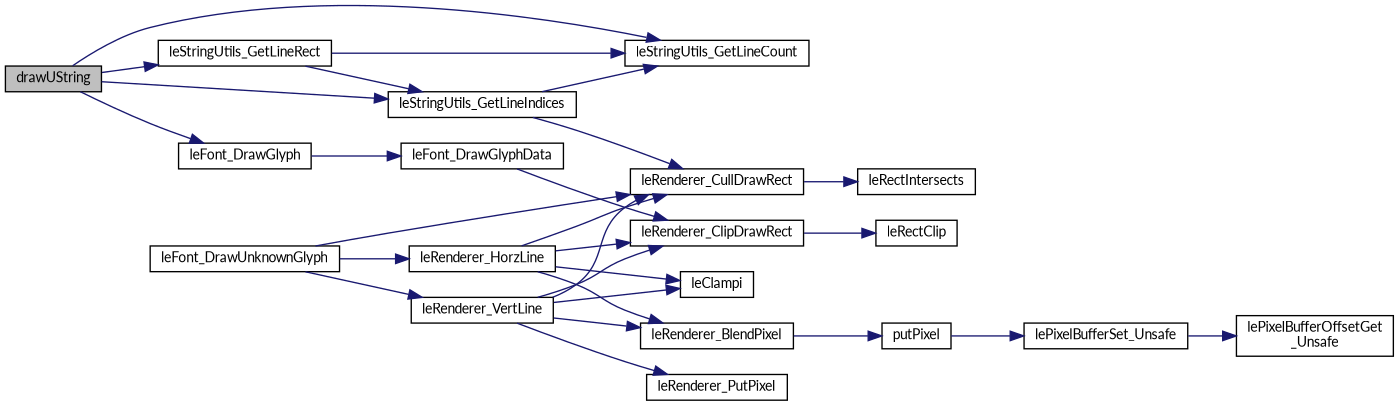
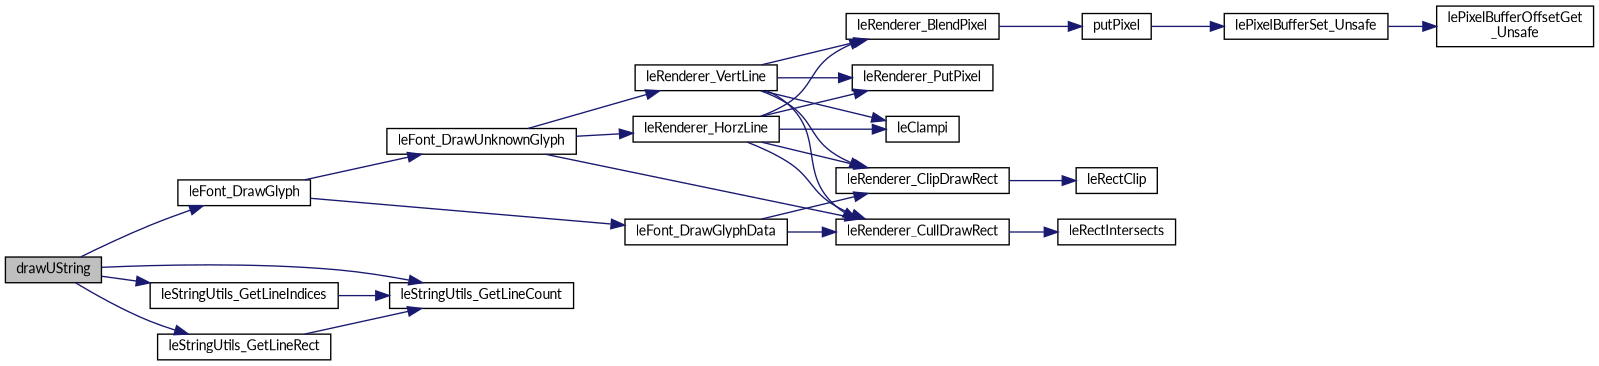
edge "leStringUtils_GetLineRect" -> "leStringUtils_GetLineIndices": removed
edge "leRenderer_HorzLine" -> "leRenderer_PutPixel": added
edge "leStringUtils_GetLineIndices" -> "leRenderer_CullDrawRect": now "leFont_DrawGlyphData" -> "leRenderer_CullDrawRect"
edge "leFont_DrawGlyph" -> "leFont_DrawUnknownGlyph": added
